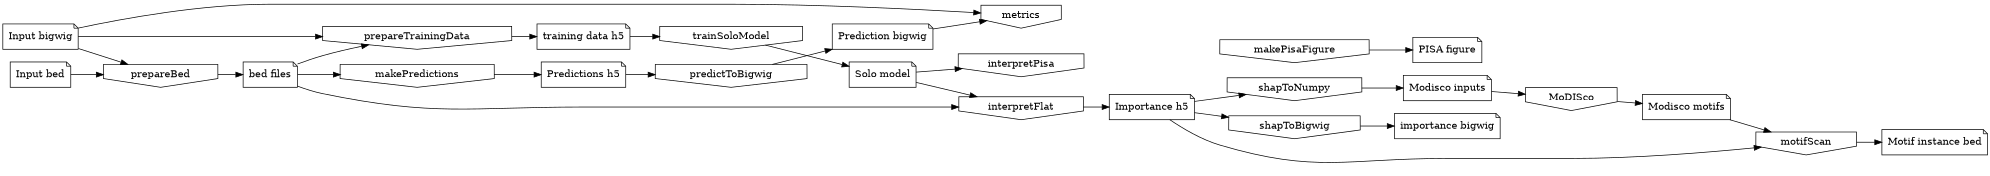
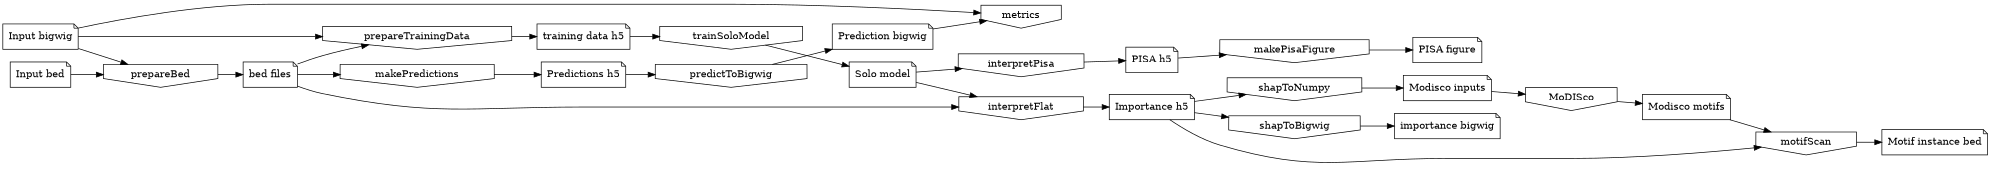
node "PISA h5": added
